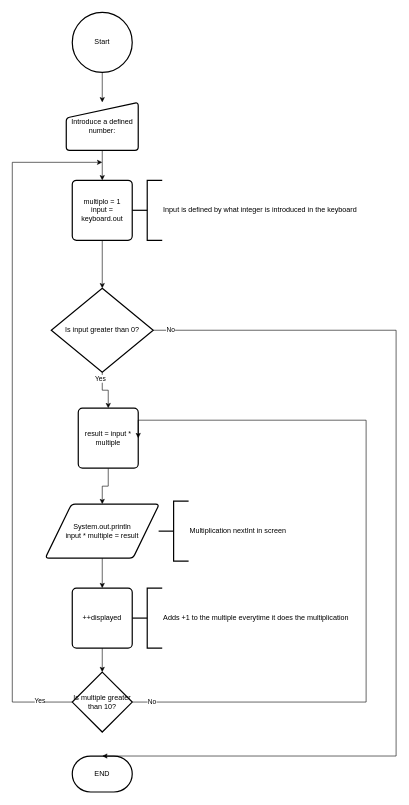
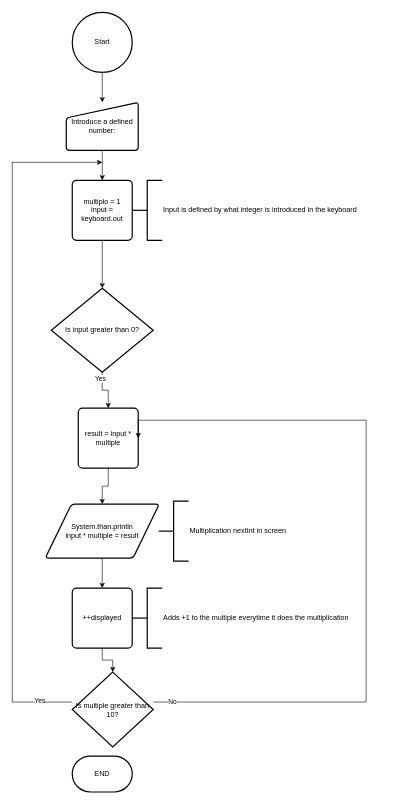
edge "Is input greater than 0?" -> "END": removed, label "No"
node "System.out.println input * multiple = result": label "System.out.println input * multiple = result" -> "System.than.println input * multiple = result"
node "Is multiple greater than 10?": size 60x60 -> 81x75
